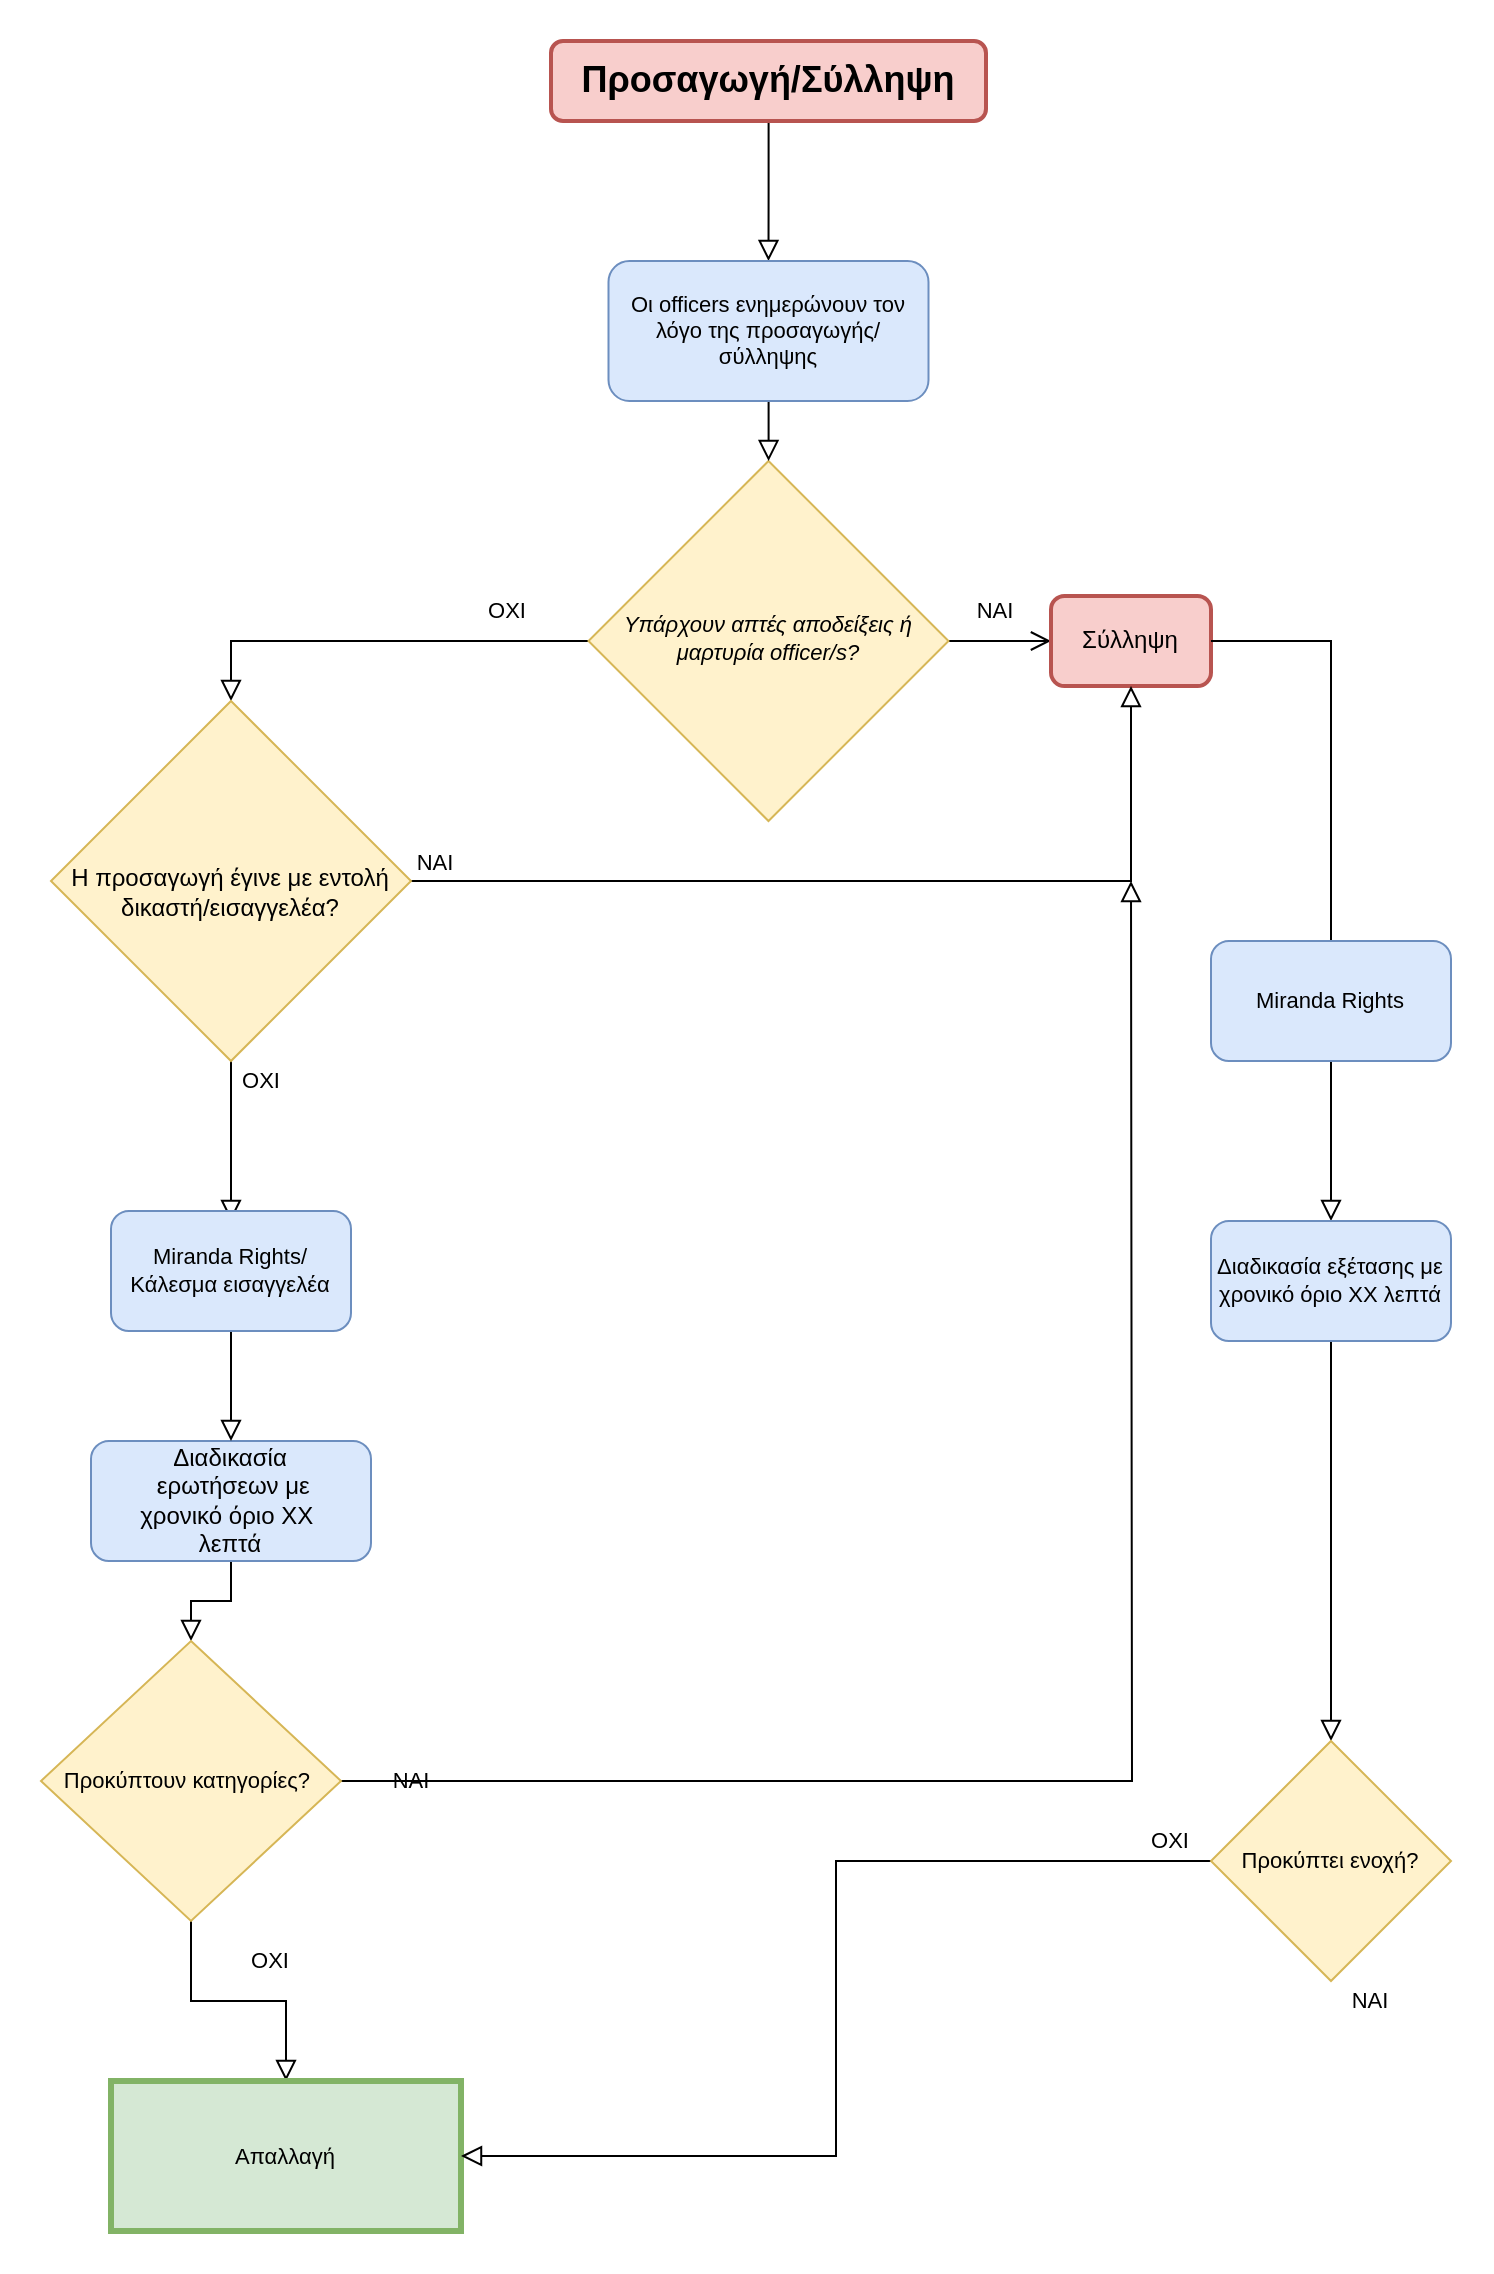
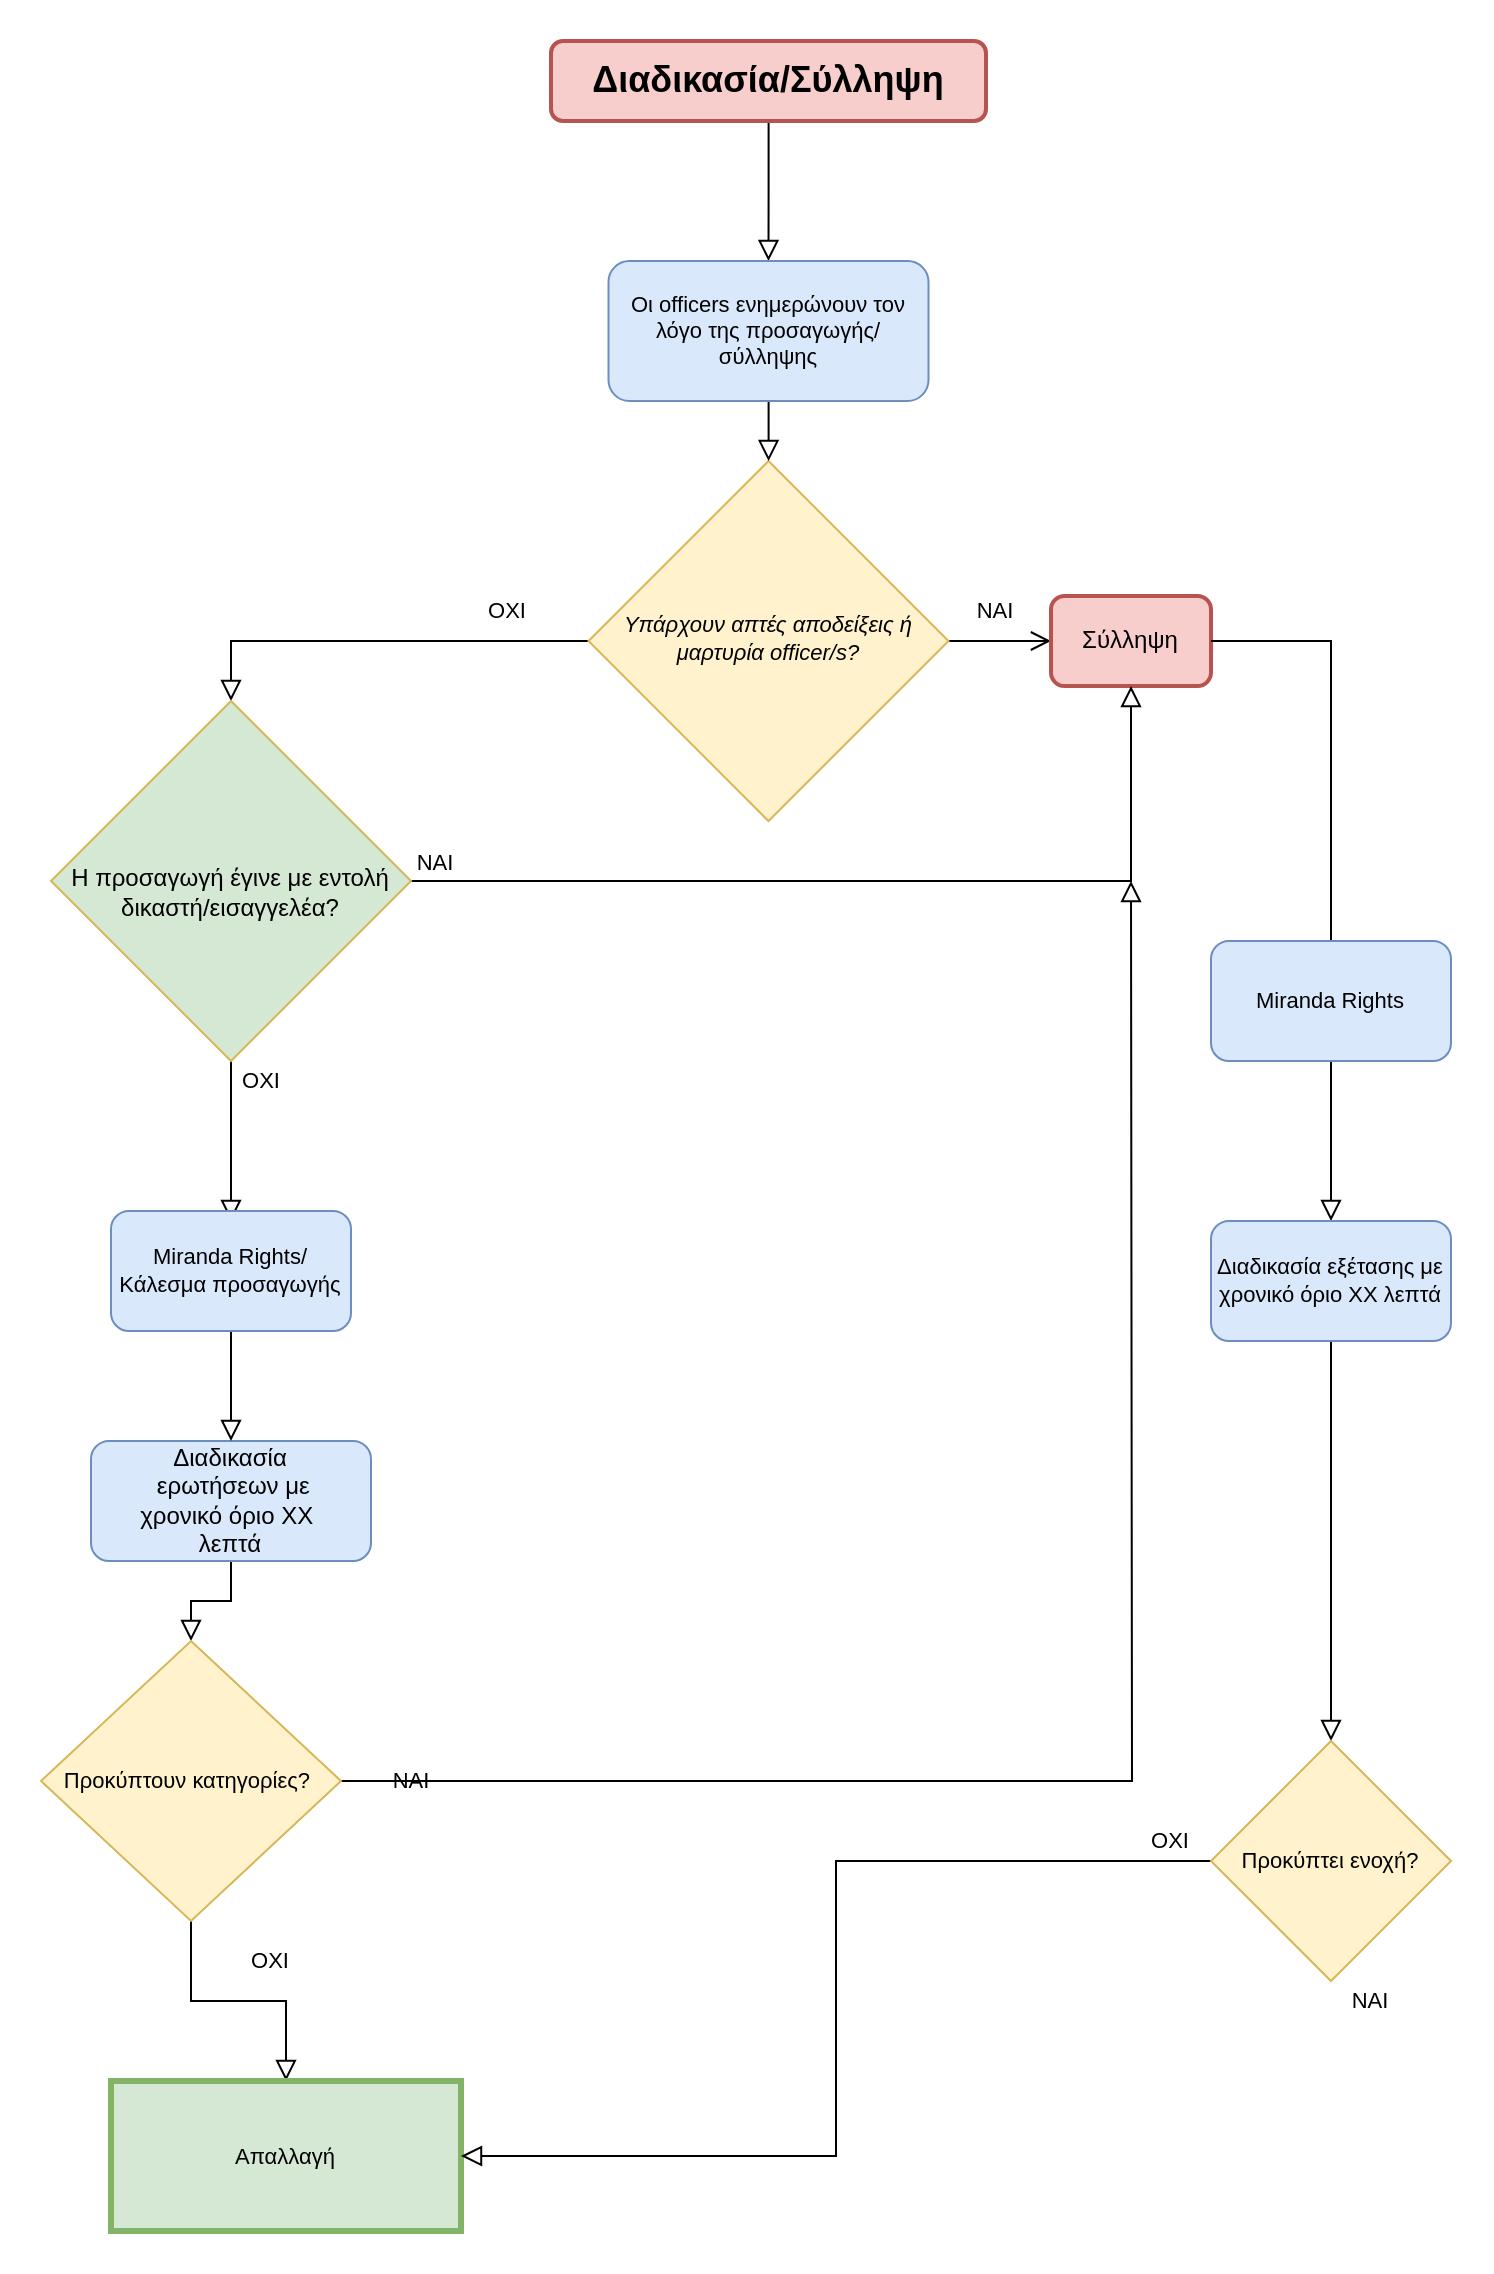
node "Προσαγωγή/Σύλληψη": label "Προσαγωγή/Σύλληψη" -> "Διαδικασία/Σύλληψη"
node "Η προσαγωγή έγινε με εντολή δικαστή/εισαγγελέα?": fillcolor #fff2cc -> #d5e8d4
node "Miranda Rights/ Κάλεσμα εισαγγελέα": label "Miranda Rights/ Κάλεσμα εισαγγελέα" -> "Miranda Rights/ Κάλεσμα προσαγωγής"
